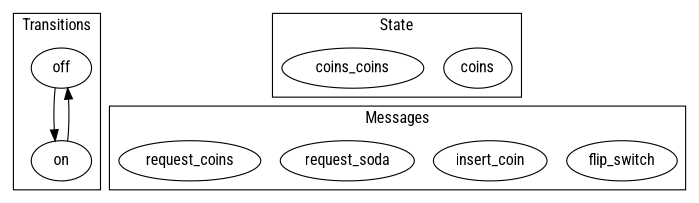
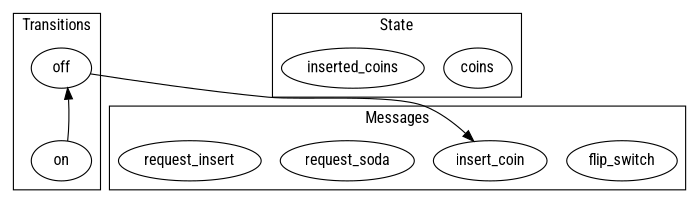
node "coins_coins": label "coins_coins" -> "inserted_coins"
edge "off" -> "on": now "off" -> "insert_coin"
node "request_coins": label "request_coins" -> "request_insert"
